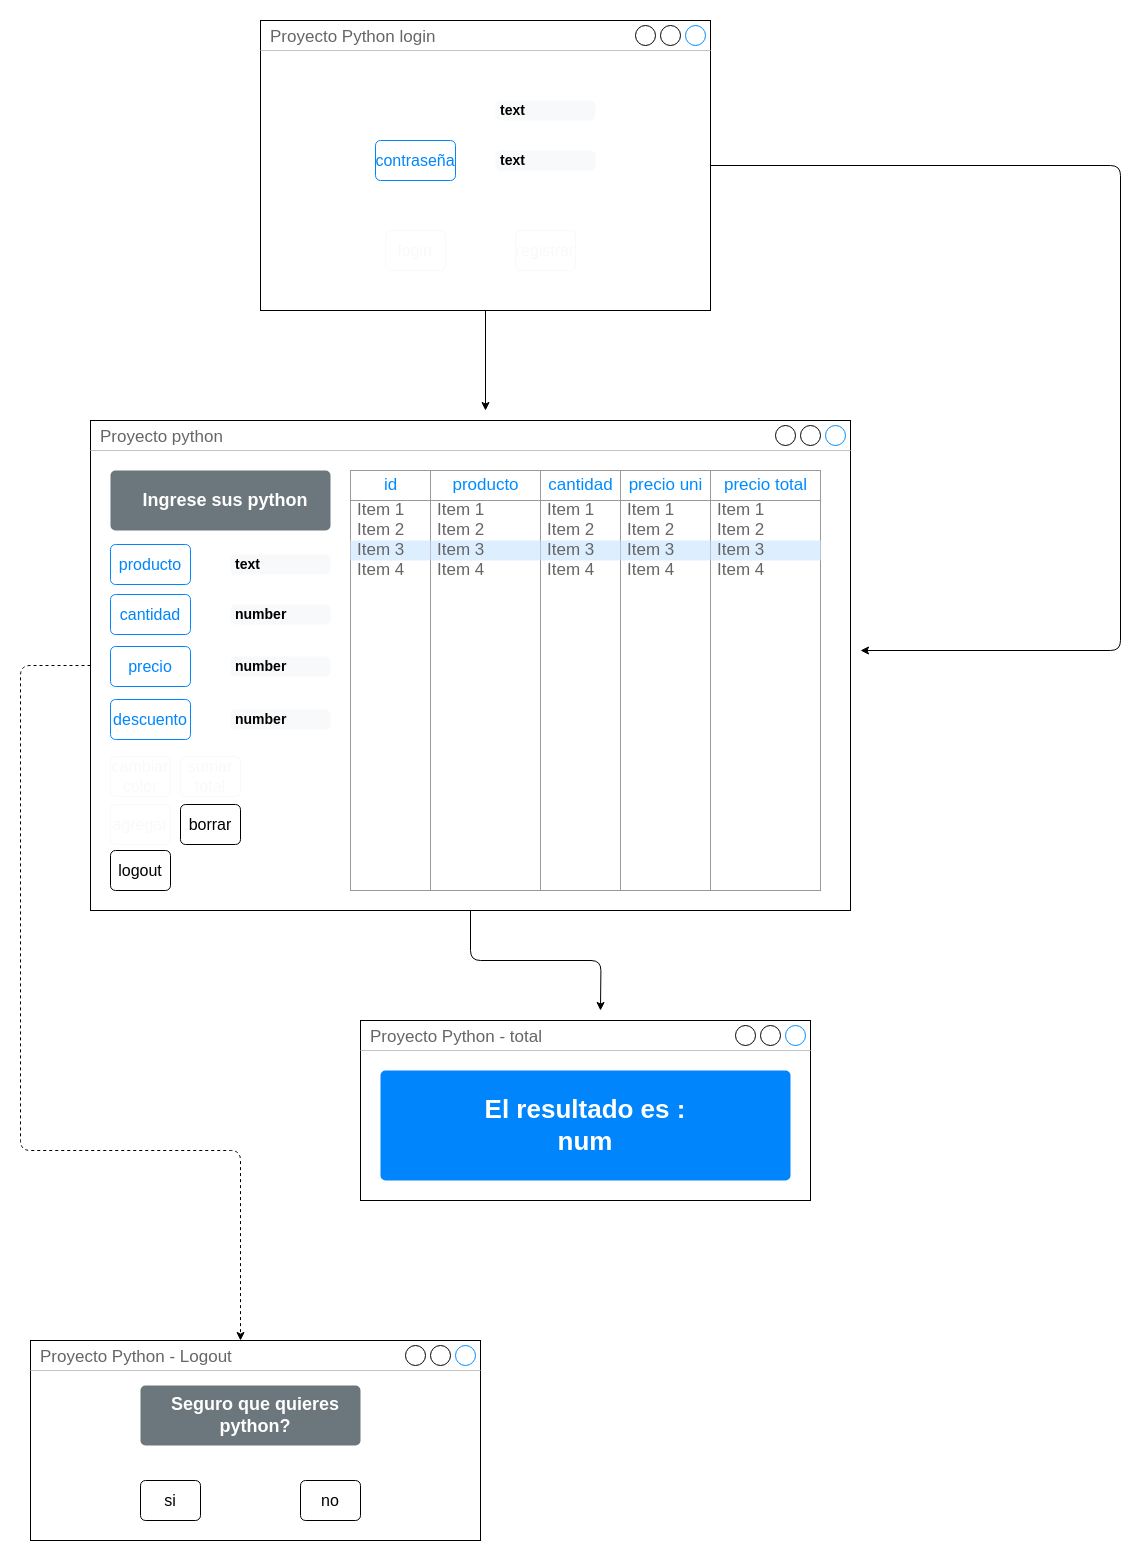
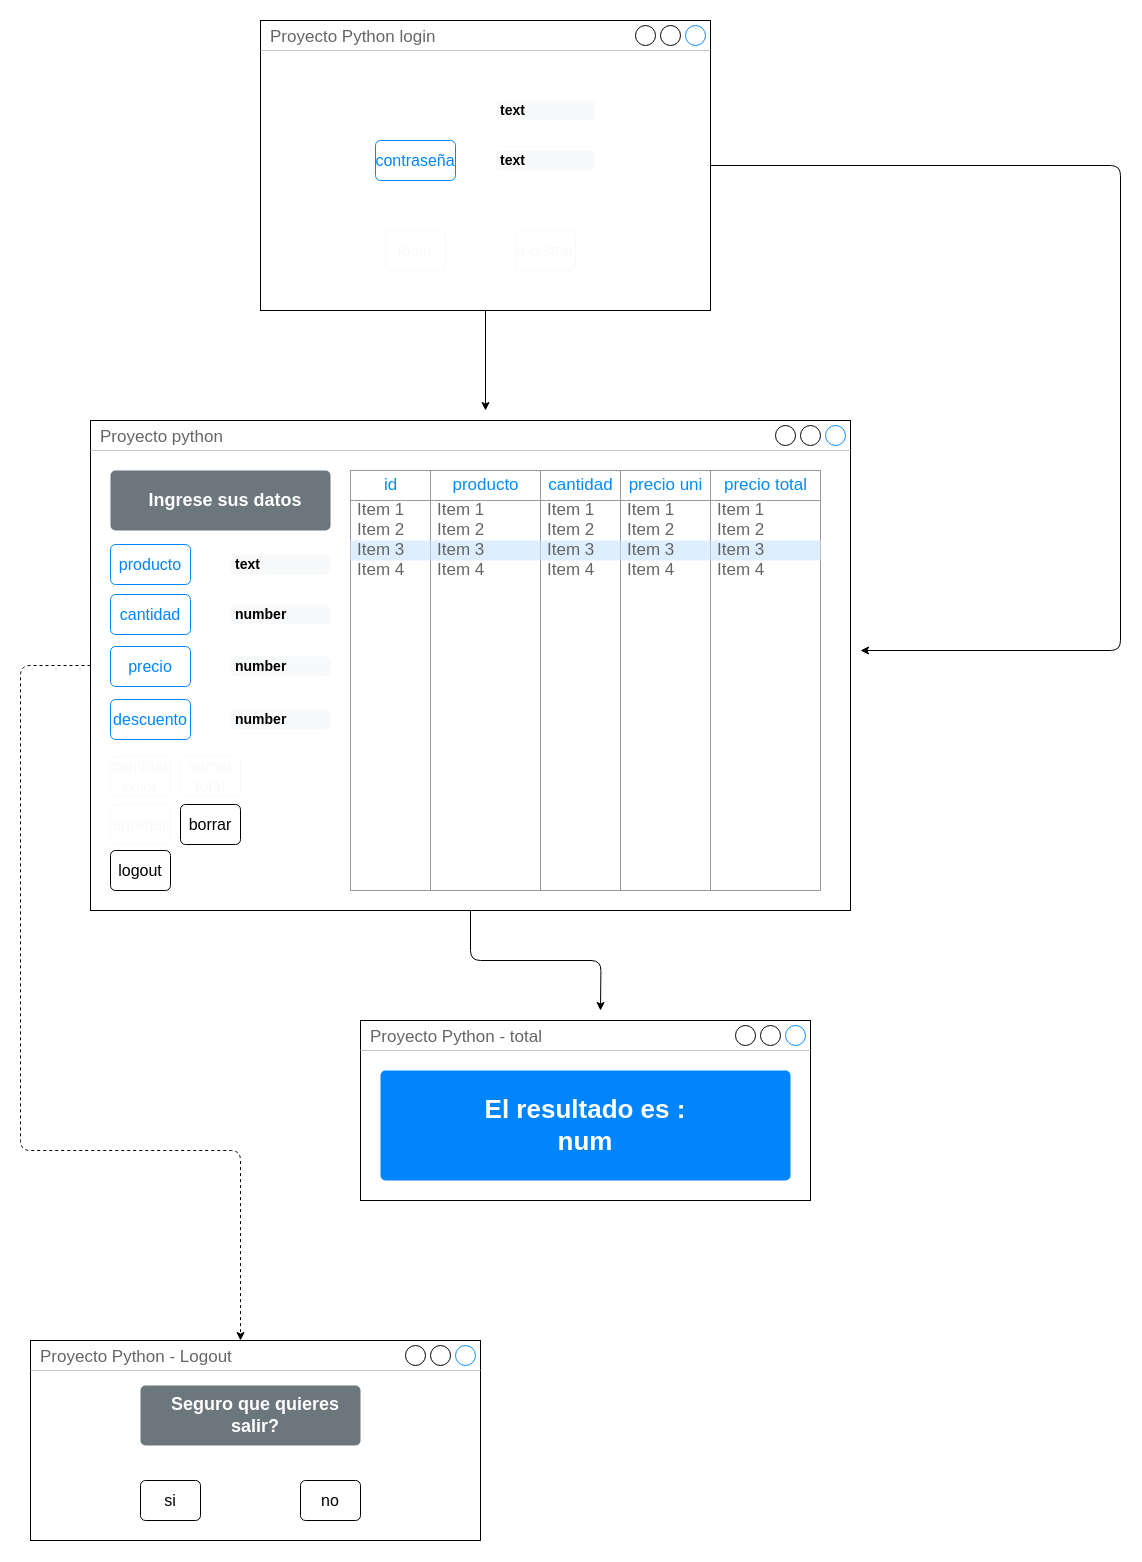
node "Ingrese sus python": label "Ingrese sus python" -> "Ingrese sus datos"
node "Seguro que quieres python?": label "Seguro que quieres python?" -> "Seguro que quieres salir?"
